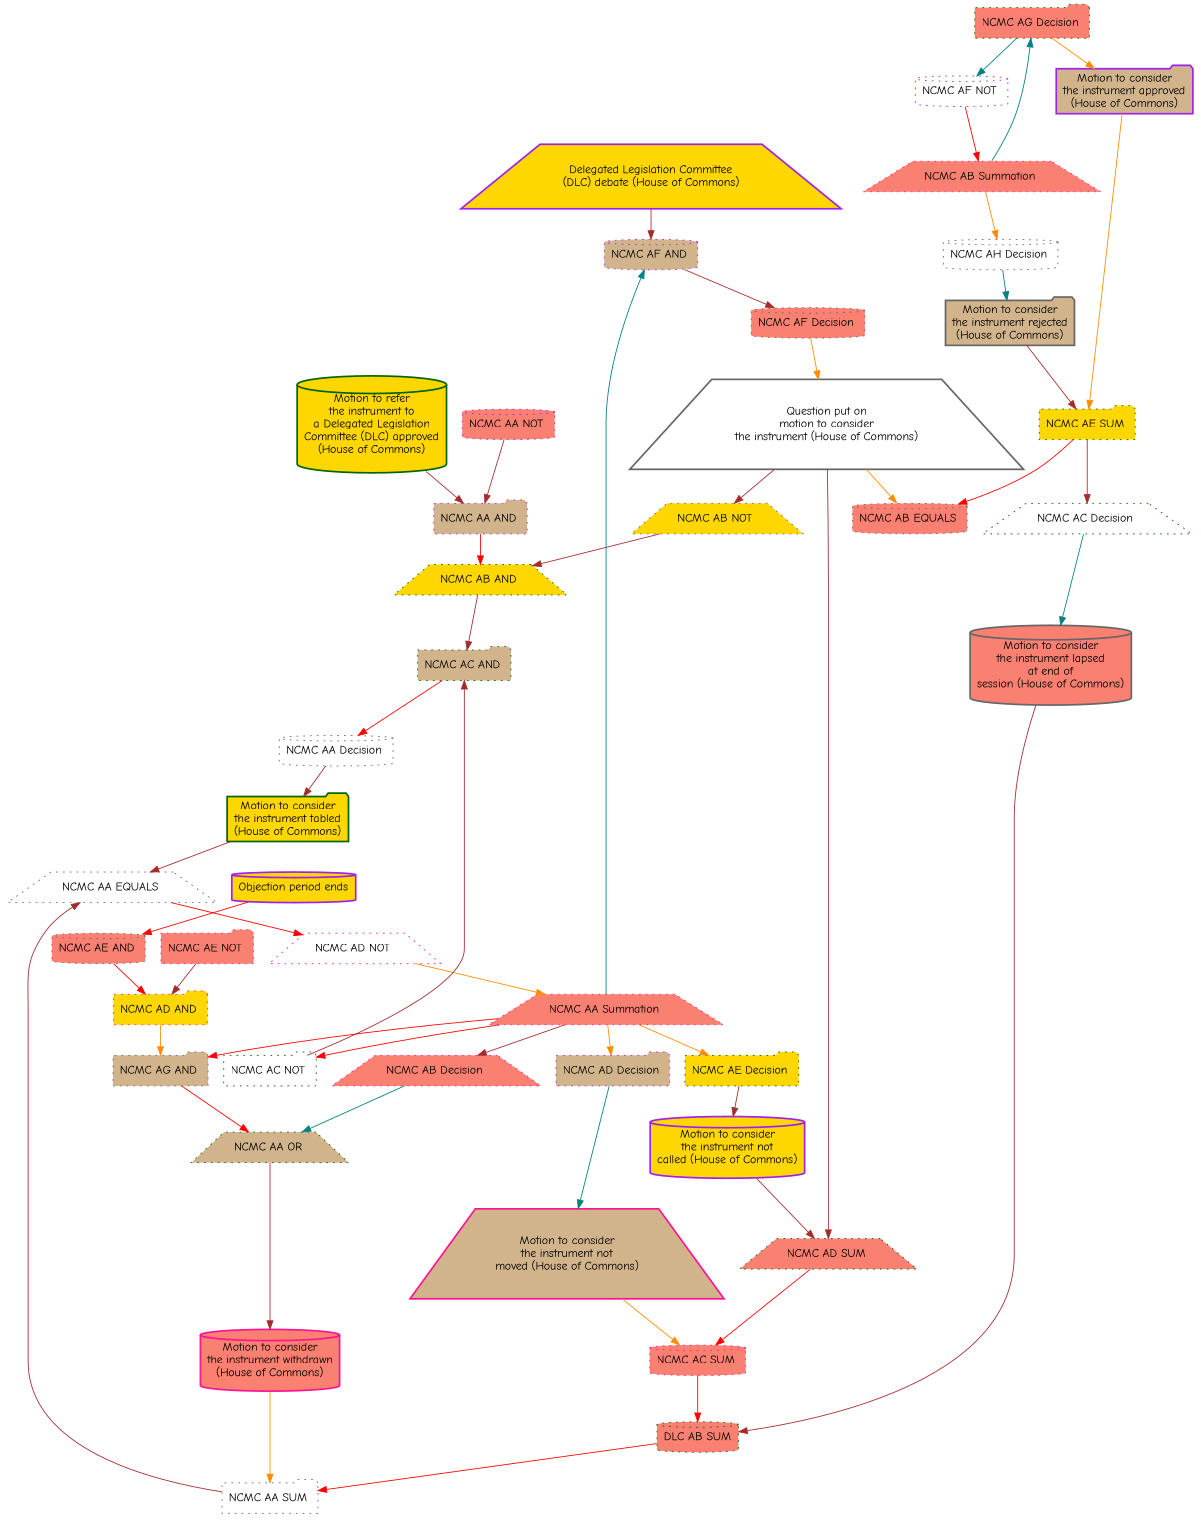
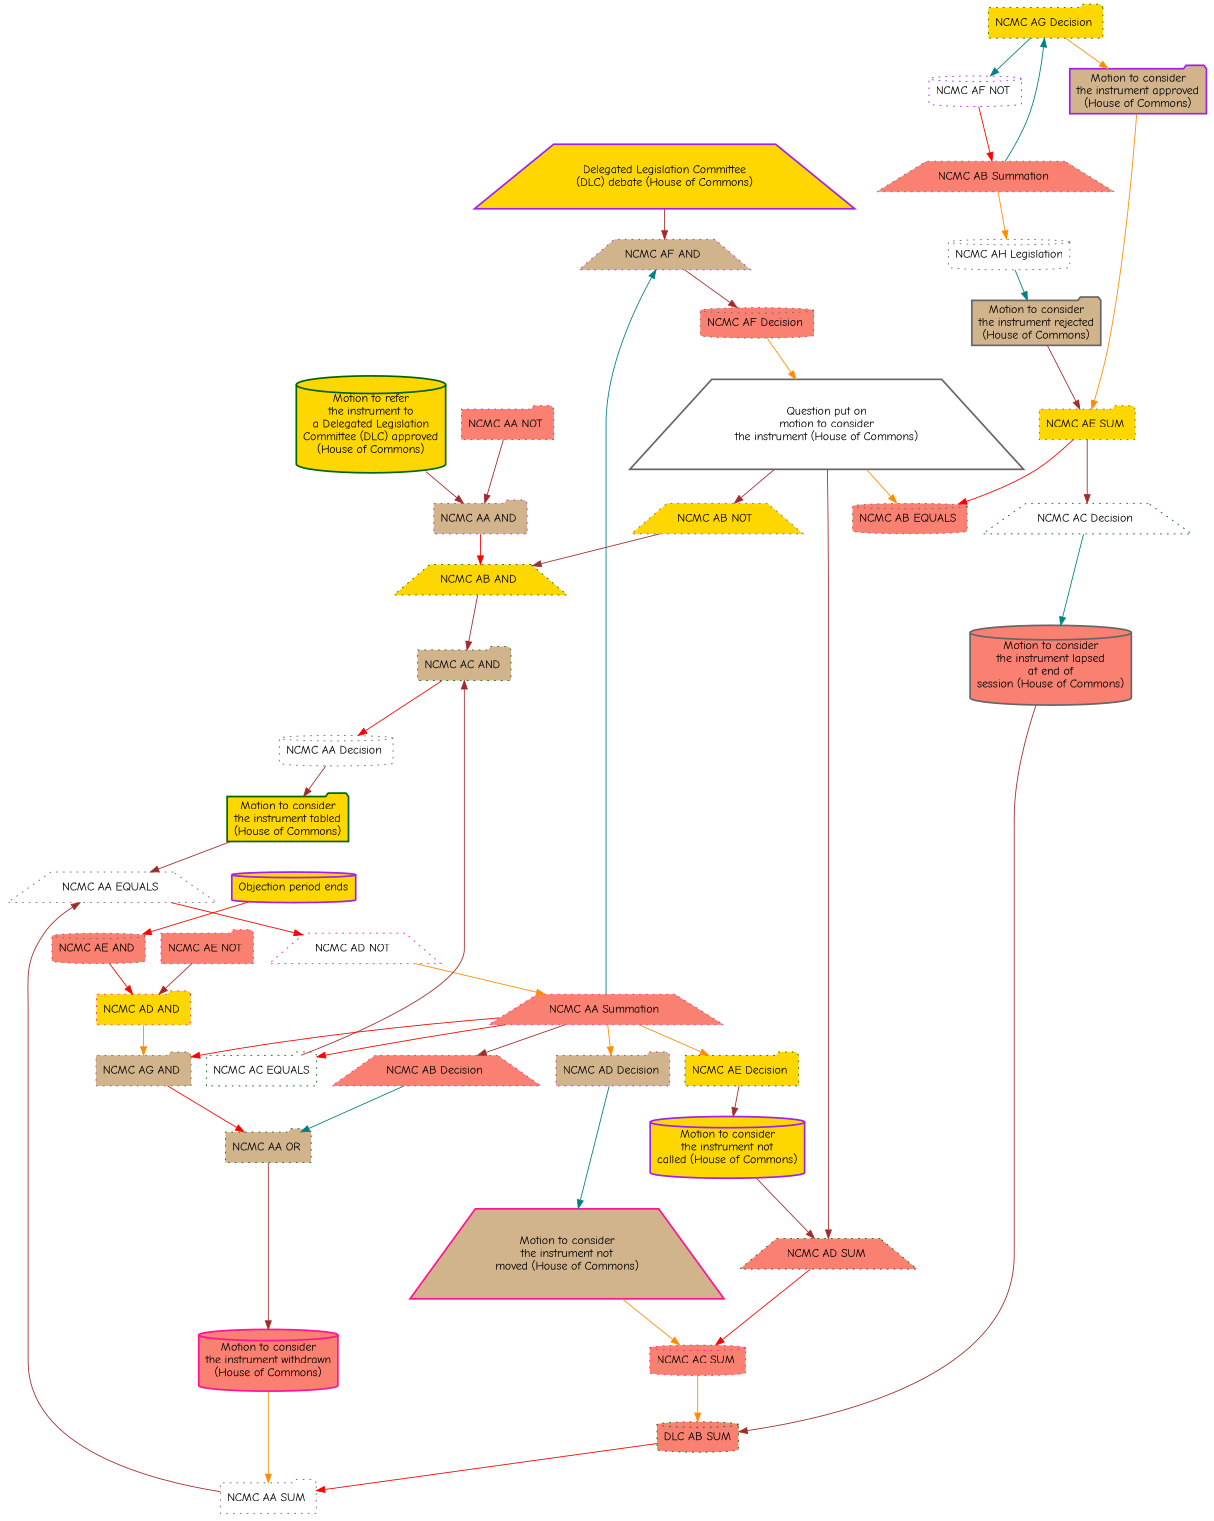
node "NCMC AG Decision": fillcolor salmon -> gold
node "NCMC AB Summation": color deeppink -> gray40
node "NCMC AF AND": shape cylinder -> trapezium
node "NCMC AH Decision": label "NCMC AH Decision" -> "NCMC AH Legislation"
node "NCMC AA NOT": shape cylinder -> folder
node "NCMC AE SUM": color darkgreen -> gray40
node "NCMC AC NOT": label "NCMC AC NOT" -> "NCMC AC EQUALS"
node "NCMC AA OR": shape trapezium -> folder
edge "NCMC AC SUM" -> "DLC AB SUM": color red -> darkorange
